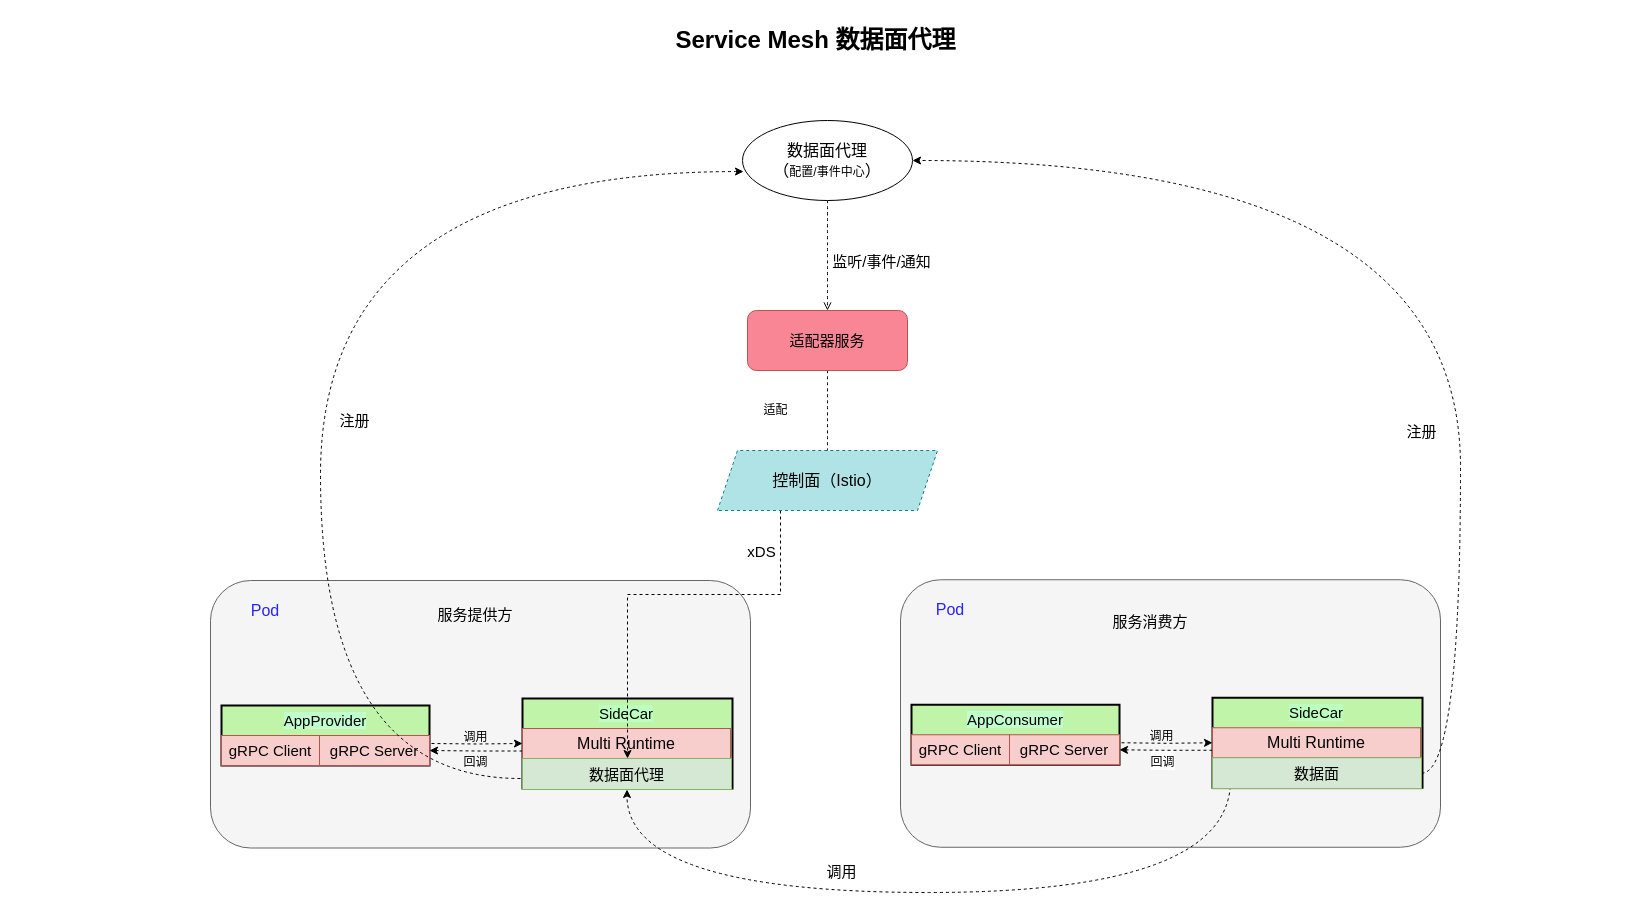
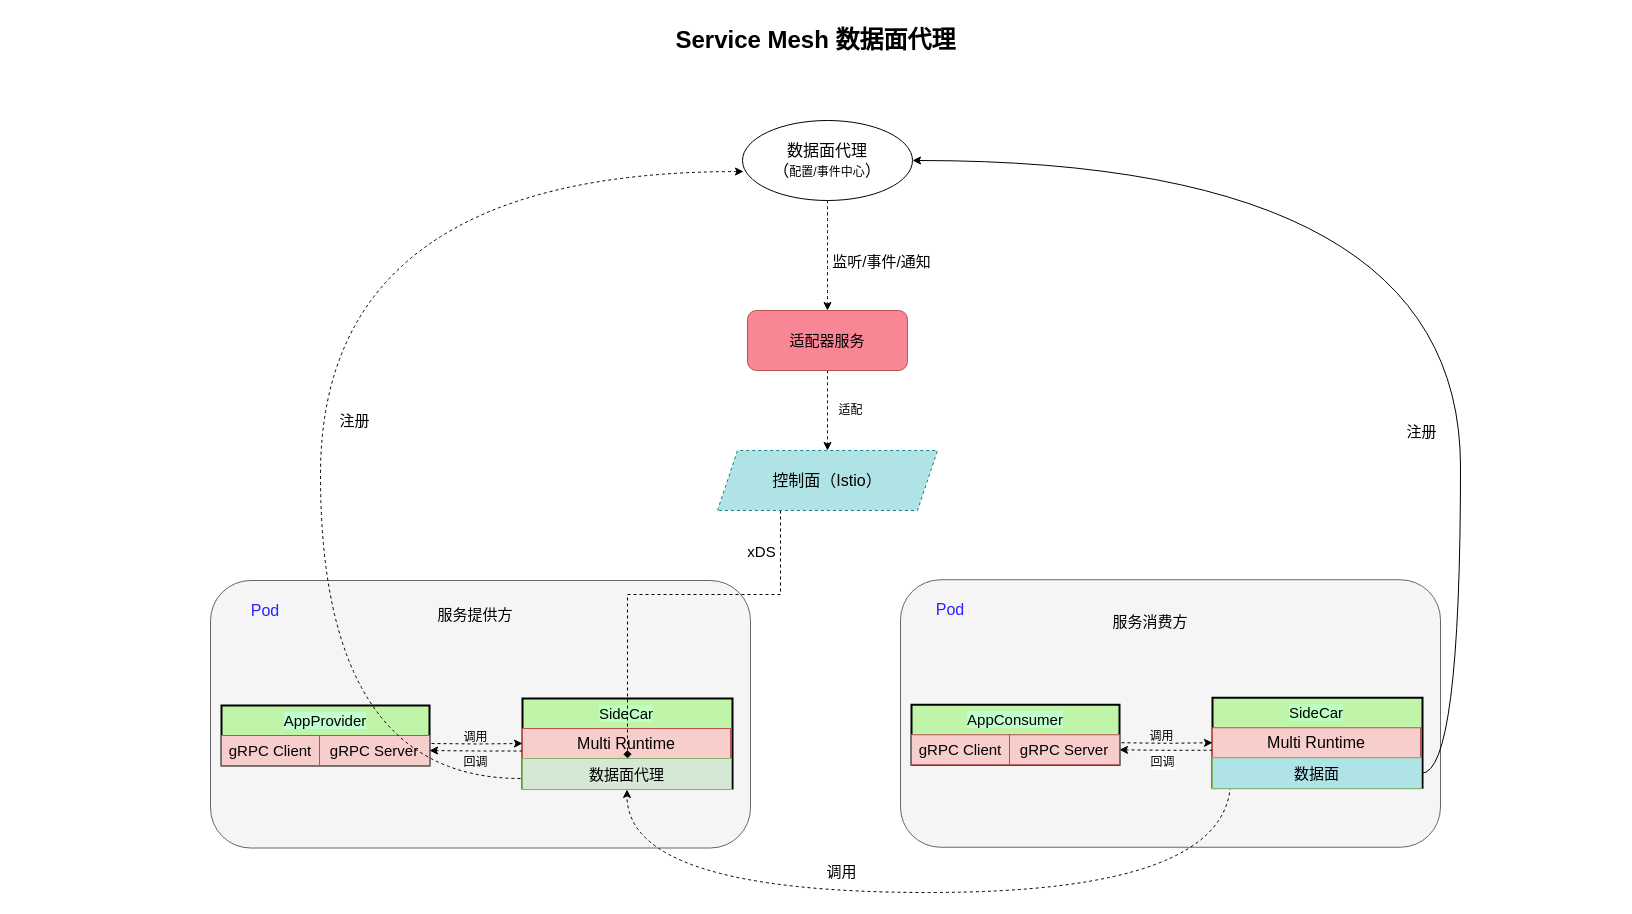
edge "数据面" -> "数据面代理 （配置/事件中心）": style dashed -> solid
edge "数据面代理 （配置/事件中心）" -> "适配器服务": arrowhead open -> classic
node "适配": moved (776, 411) -> (851, 411)
edge "适配器服务" -- "控制面（Istio）": arrowhead none -> classic
edge "控制面（Istio）" -> "数据面代理": arrowhead classic -> diamond
node "数据面": fillcolor #d5e8d4 -> #b0e3e6
